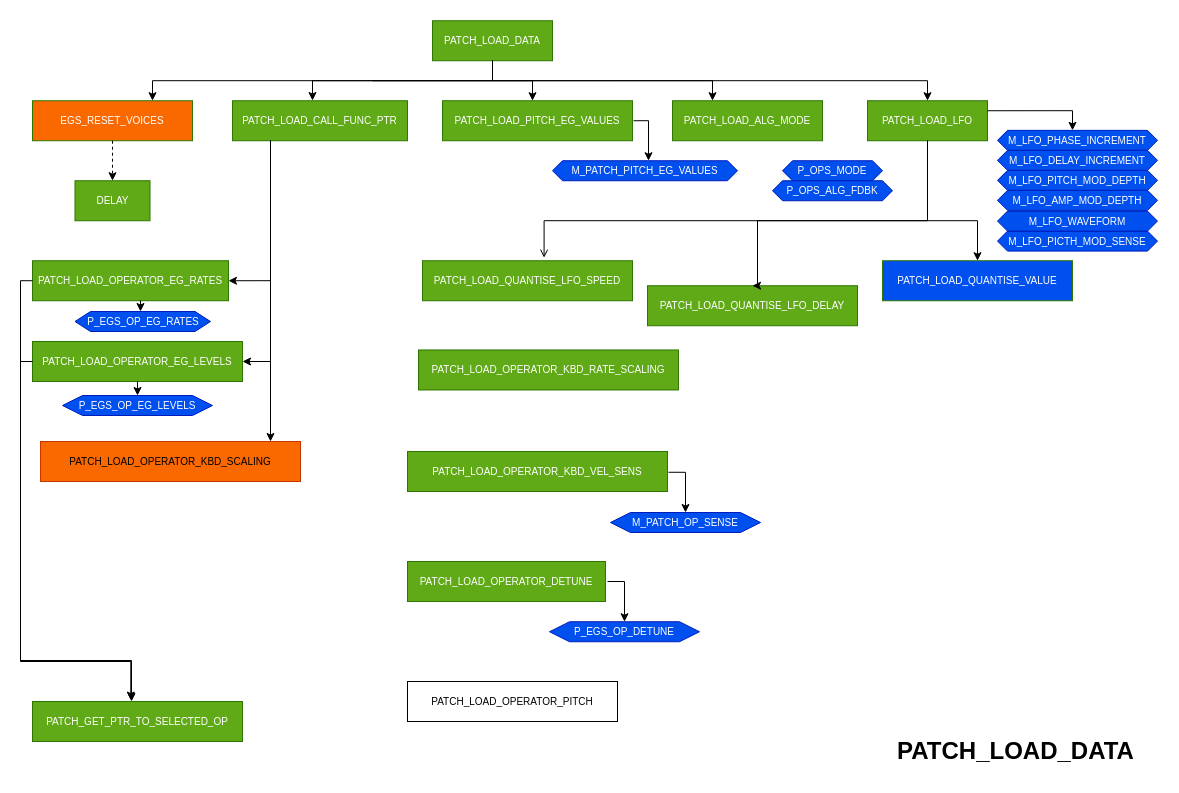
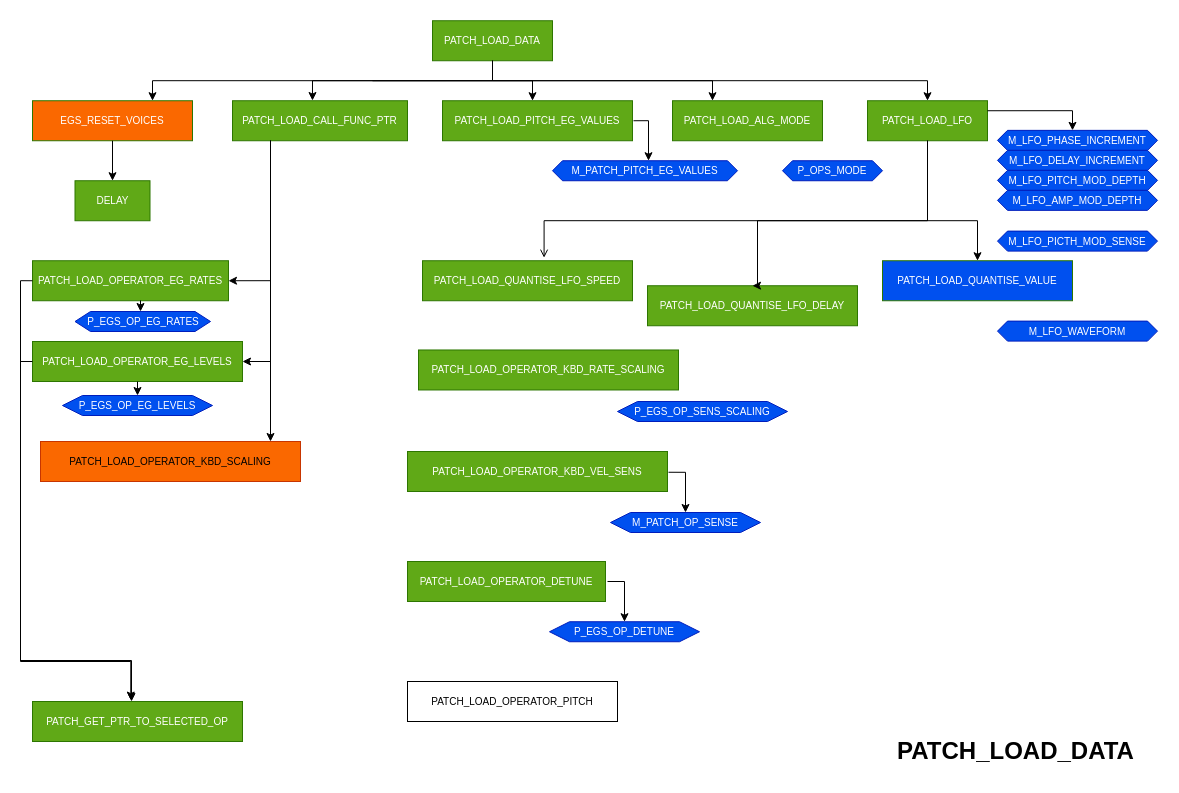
edge "EGS_RESET_VOICES" -> "DELAY": style dashed -> solid
node "P_OPS_ALG_FDBK": removed
node "M_LFO_WAVEFORM": moved (1078, 221) -> (1078, 331)
node "P_EGS_OP_SENS_SCALING": added
